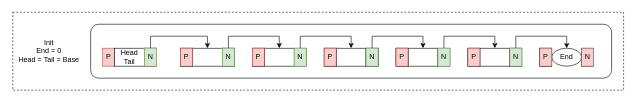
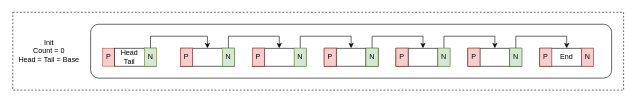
node "Init End = 0 Head = Tail = Base": label "Init End = 0 Head = Tail = Base" -> "Init Count = 0 Head = Tail = Base"
node "End": shape ellipse -> rectangle
